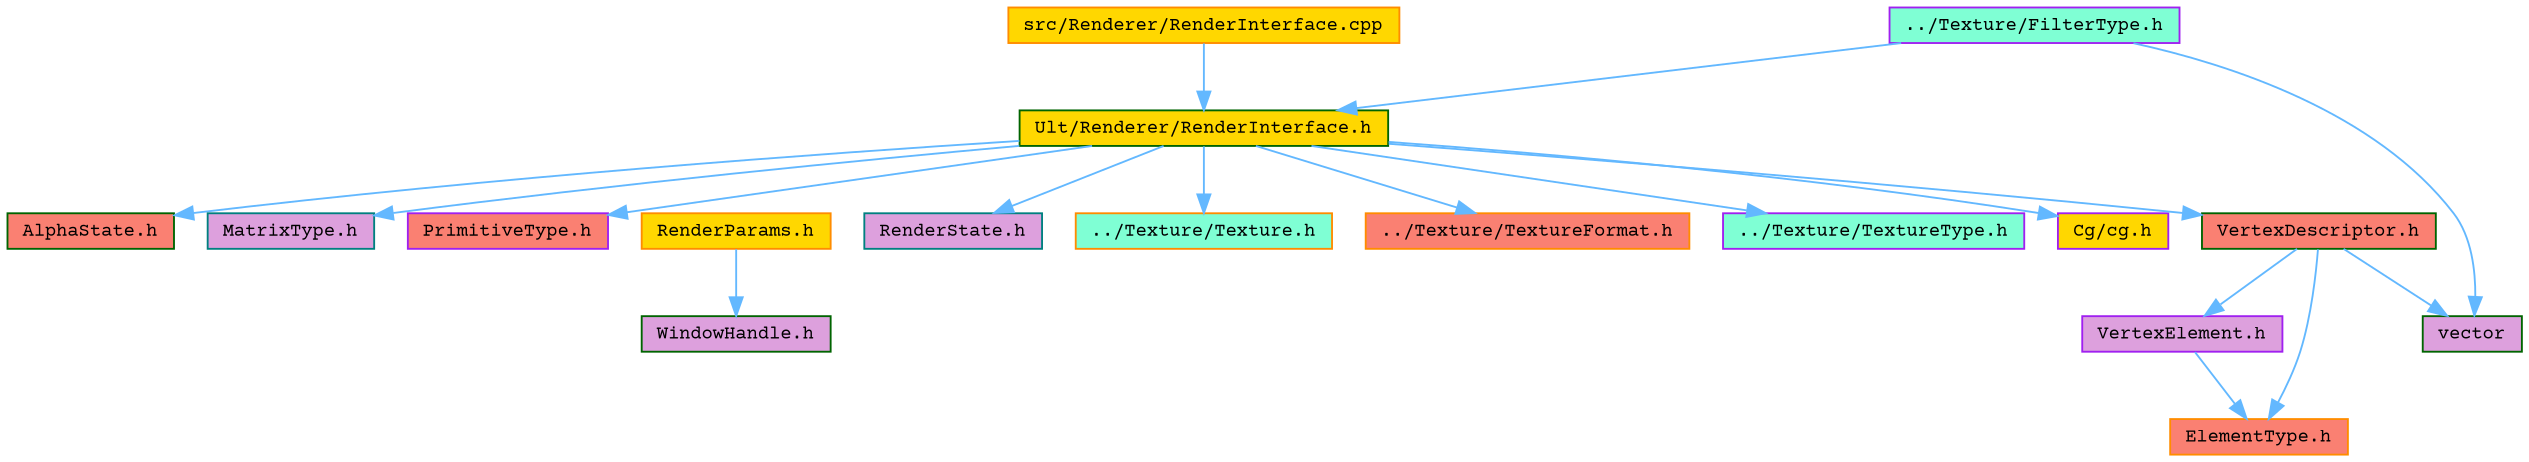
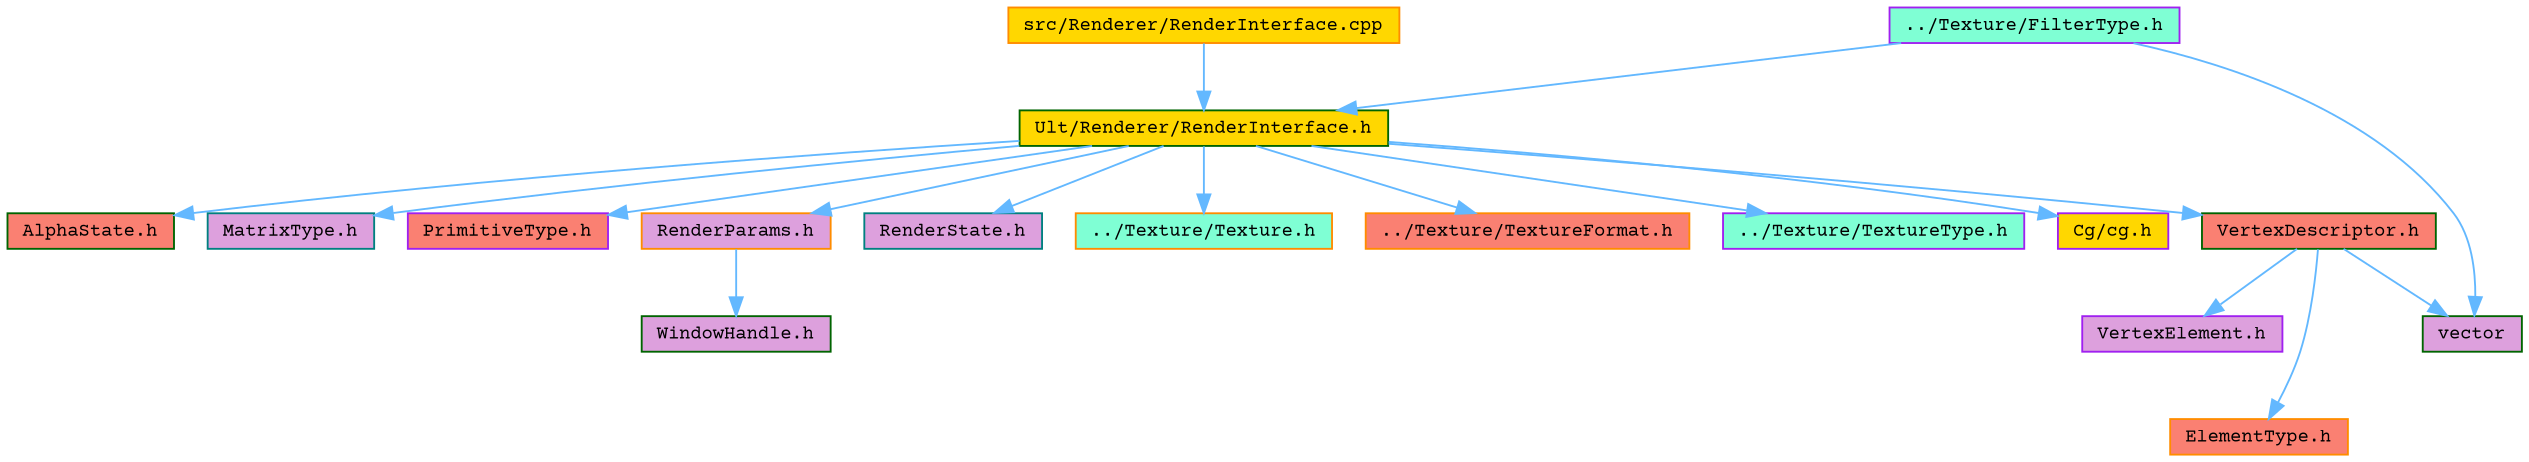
edge "Ult/Renderer/RenderInterface.h" -> "RenderParams.h": added
node "RenderParams.h": fillcolor gold -> plum
edge "VertexElement.h" -> "ElementType.h": removed
